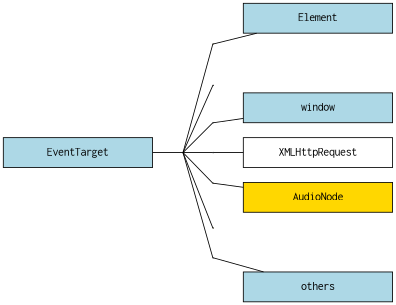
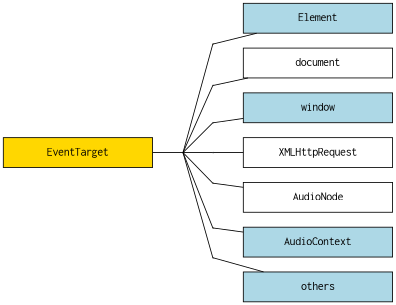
node "document": added
node "EventTarget": fillcolor lightblue -> gold
node "AudioNode": fillcolor gold -> white
node "AudioContext": added
